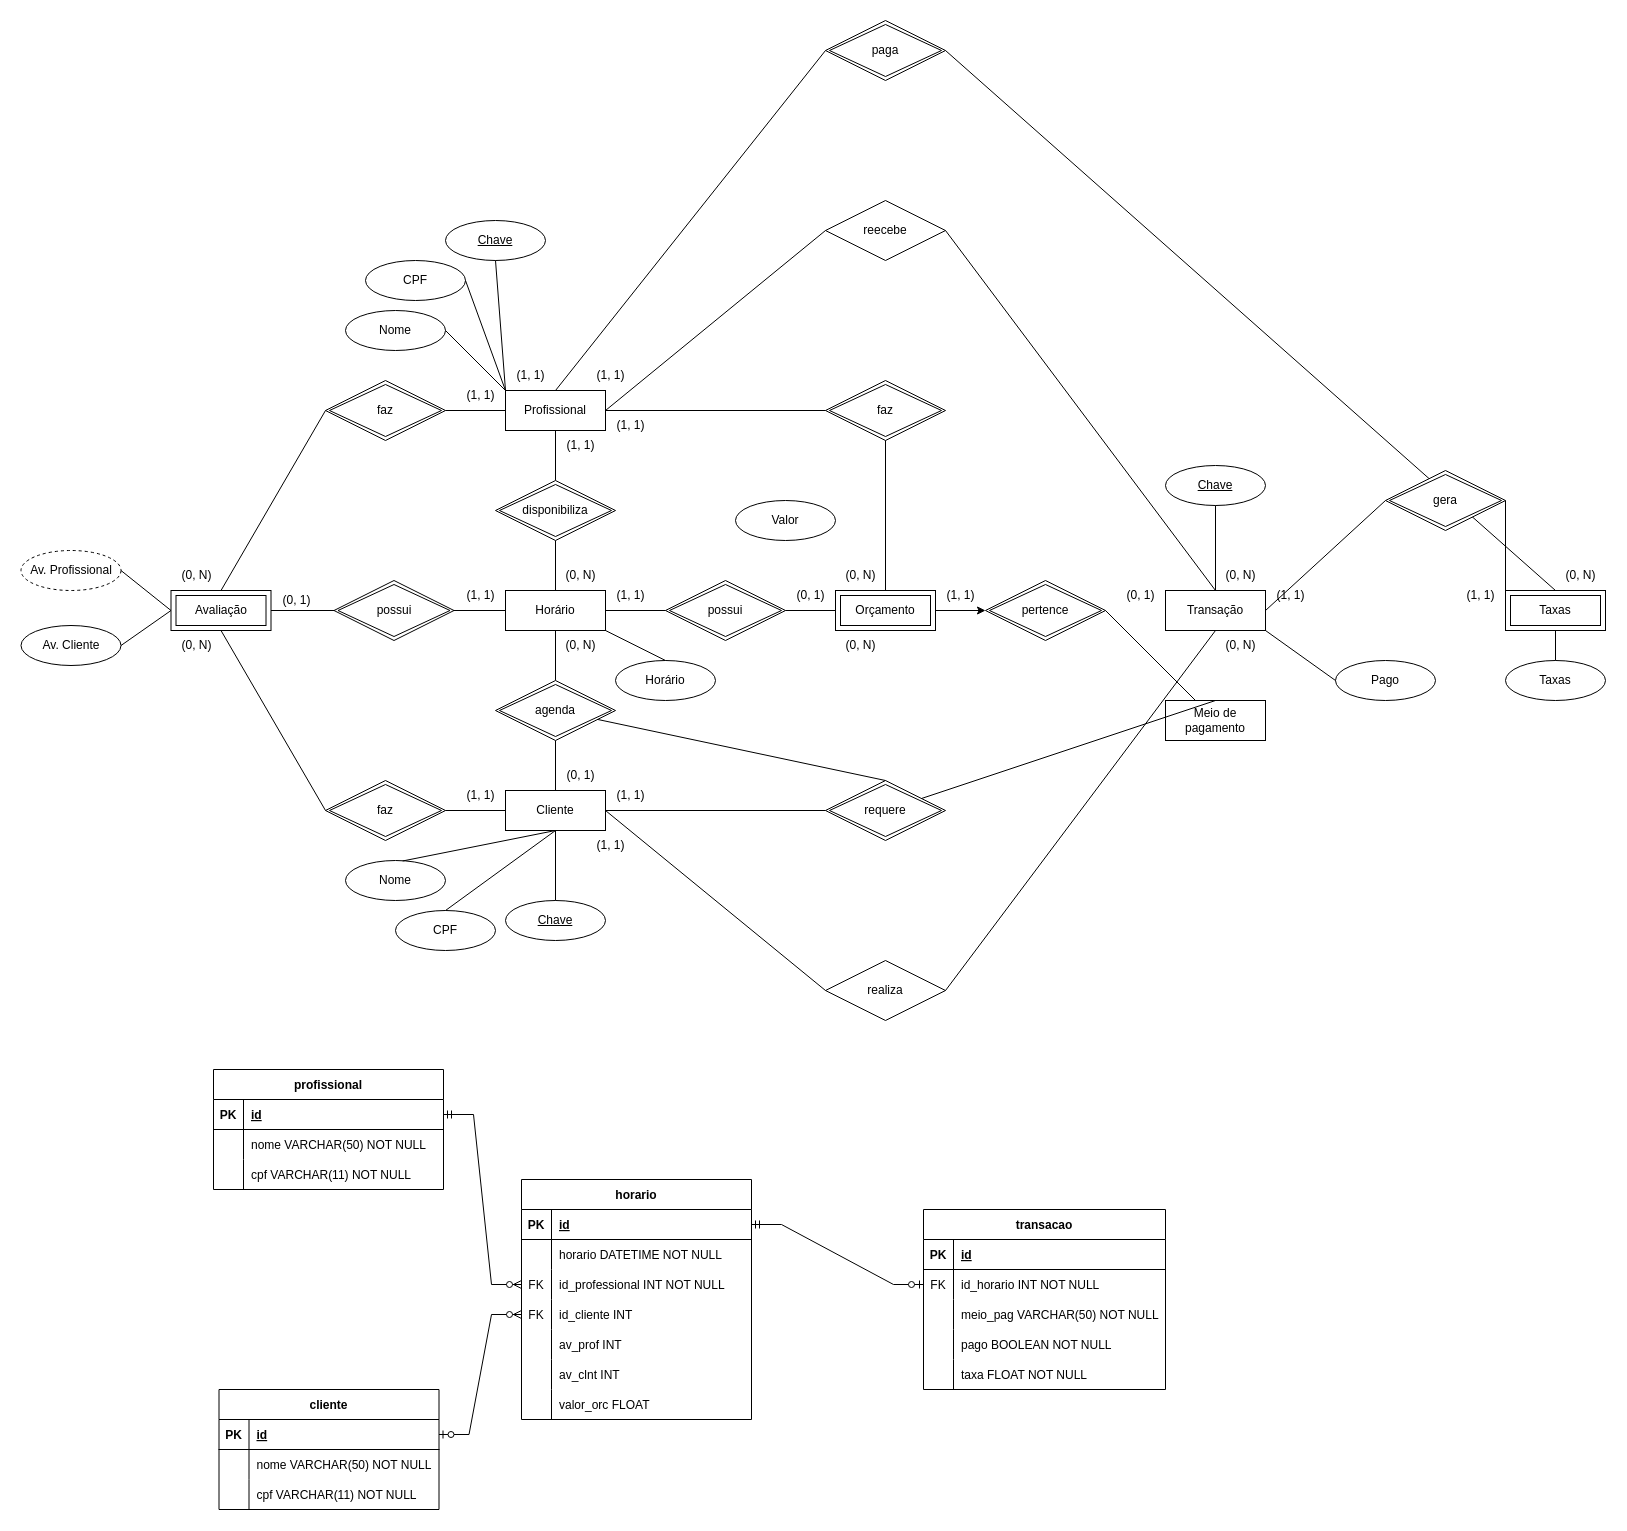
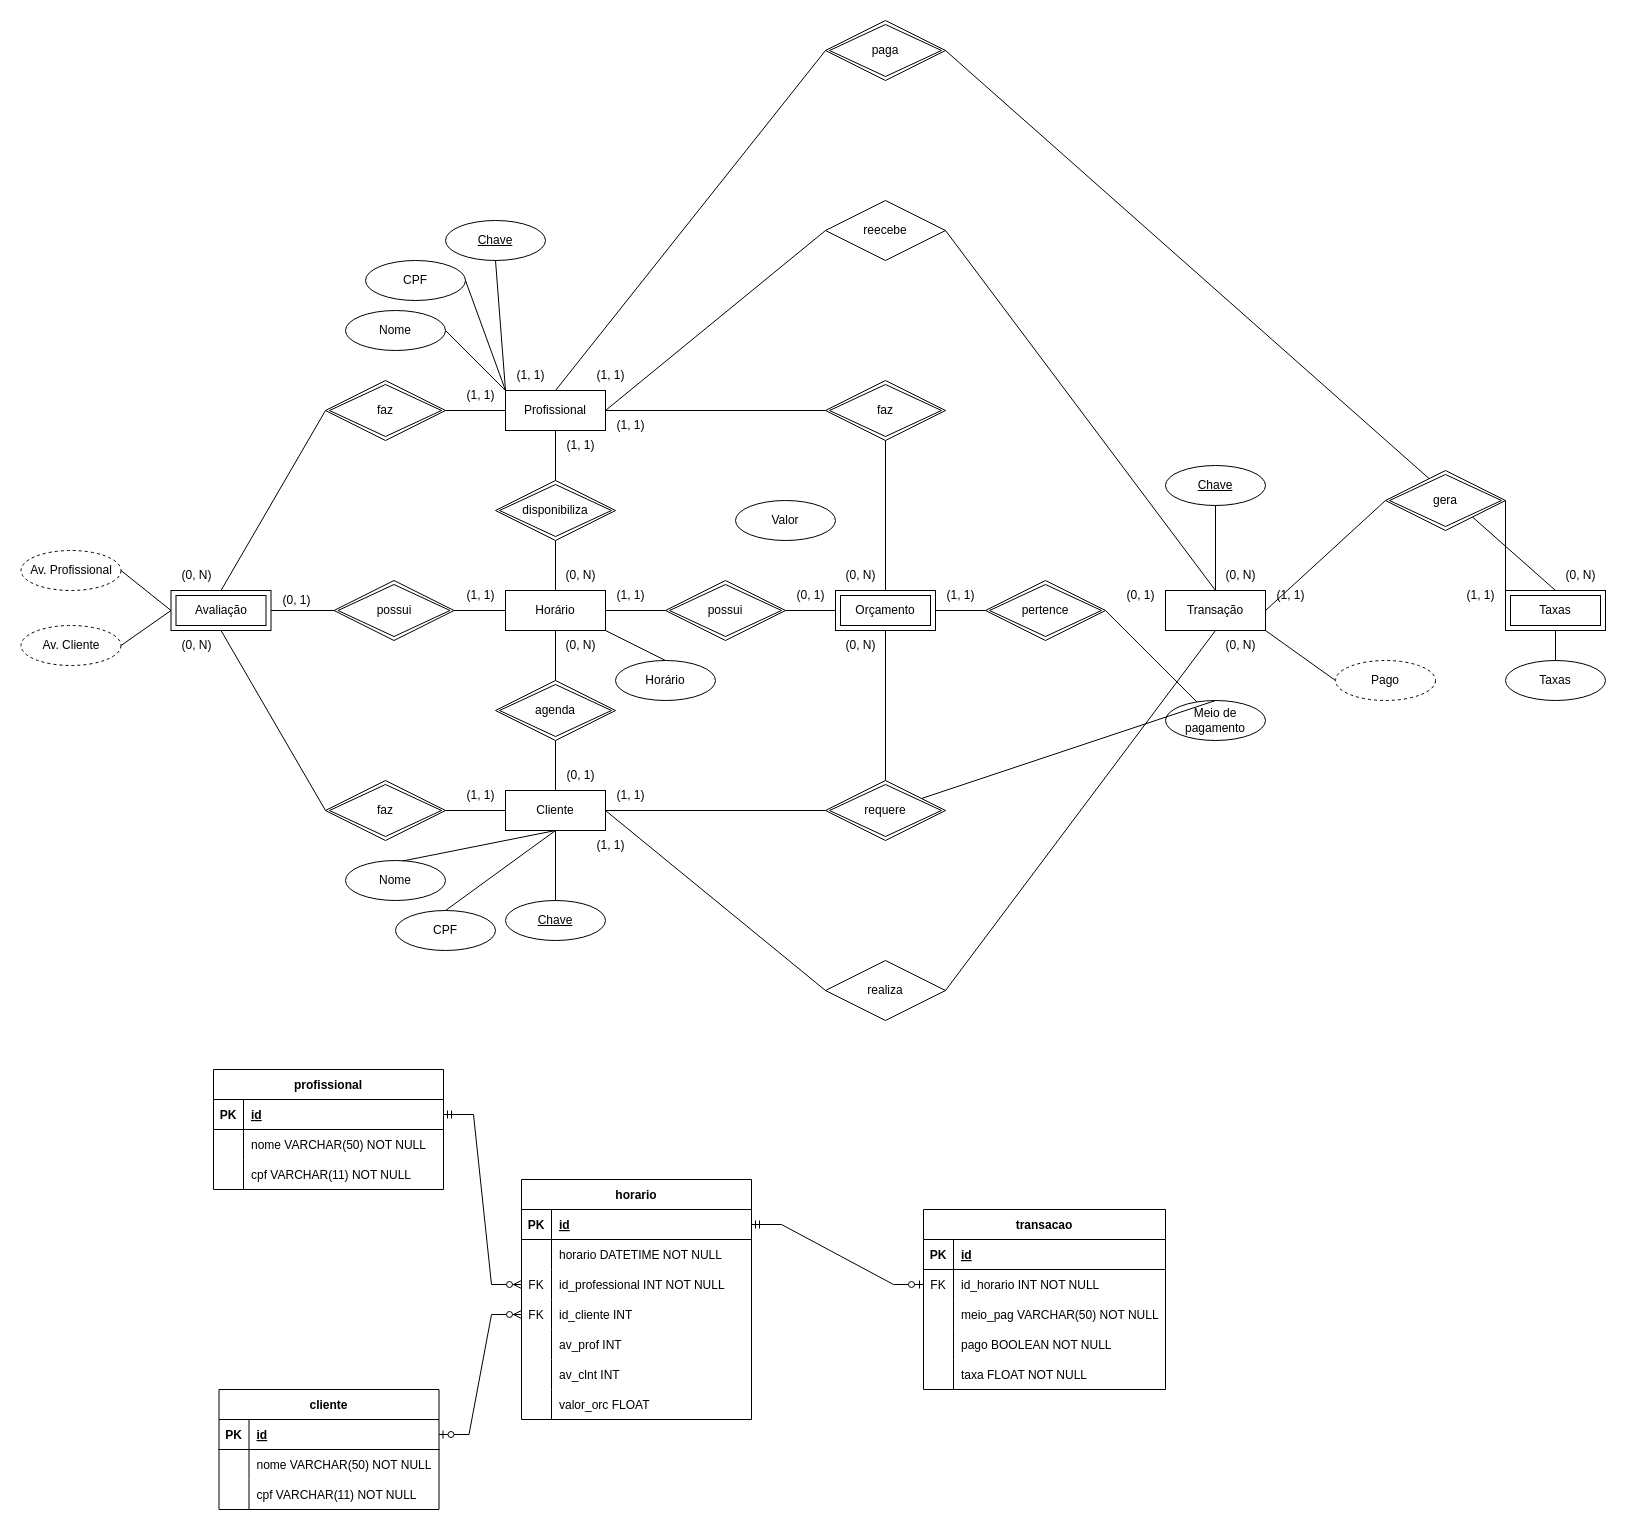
edge "Orçamento" -> "pertence": arrowhead classic -> none
node "Av. Cliente": style solid -> dashed
node "Pago": style solid -> dashed
node "Meio de pagamento": shape rectangle -> ellipse
edge "agenda" -- "requere": now "Orçamento" -- "requere"
